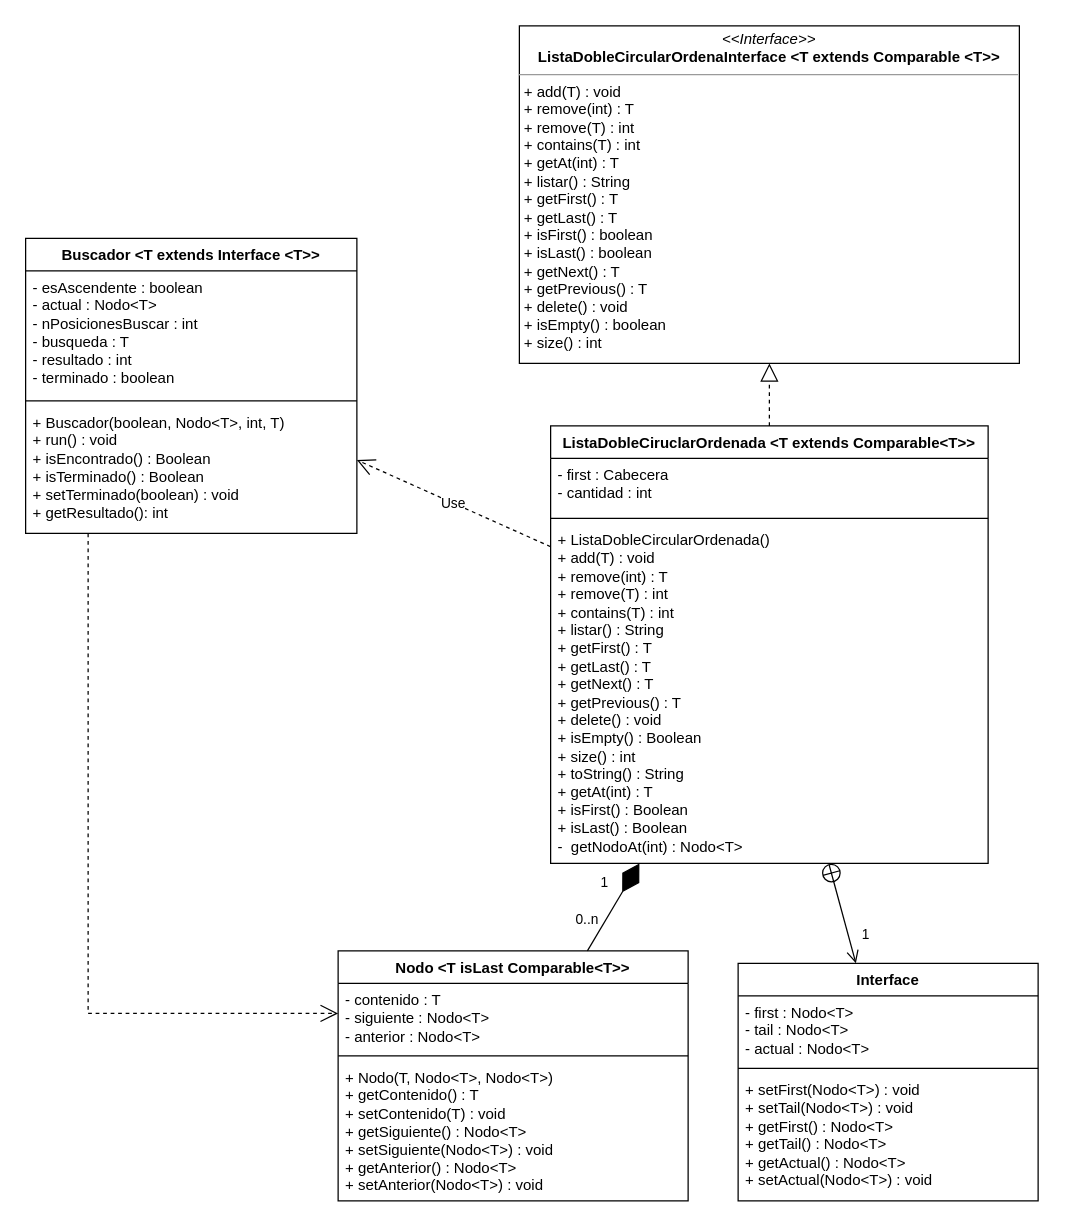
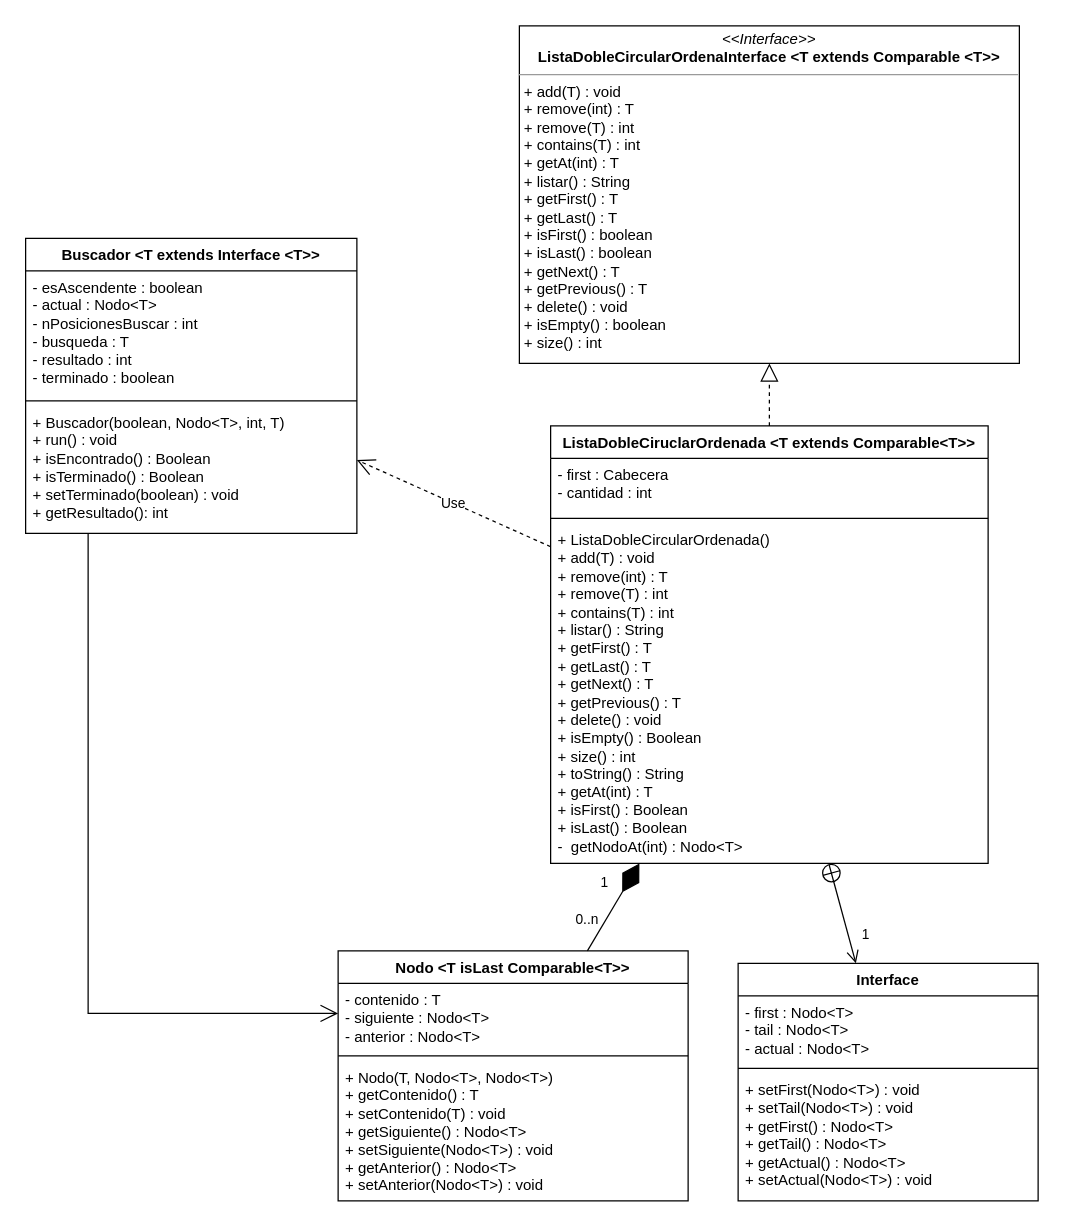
edge "Buscador <T extends Interface <T>>" -> "Nodo <T isLast Comparable<T>>": style dashed -> solid
